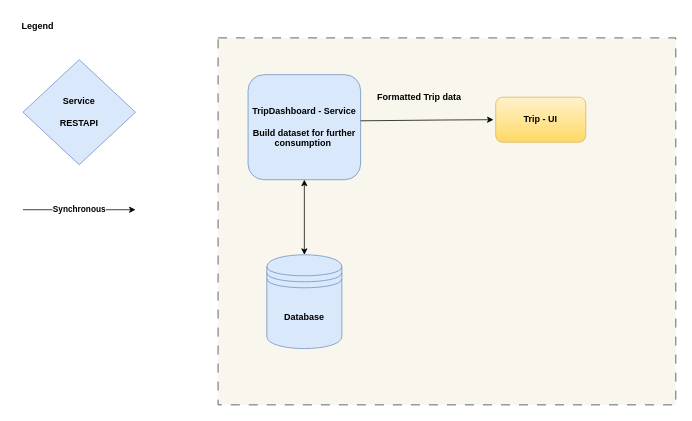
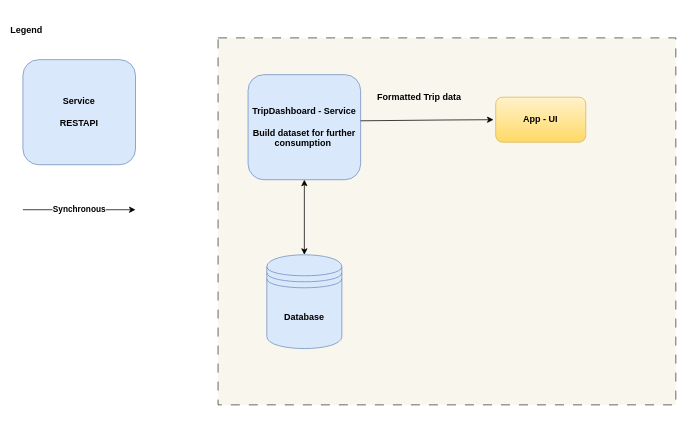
node "Legend": moved (38, 27) -> (27, 30)
node "Service RESTAPI": shape diamond -> rounded rectangle
node "Trip - UI": label "Trip - UI" -> "App - UI"
